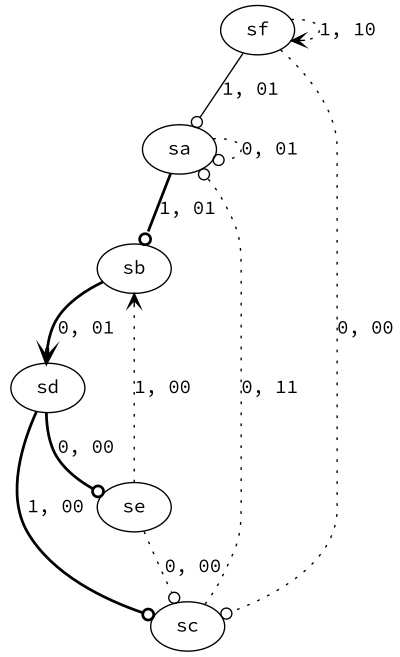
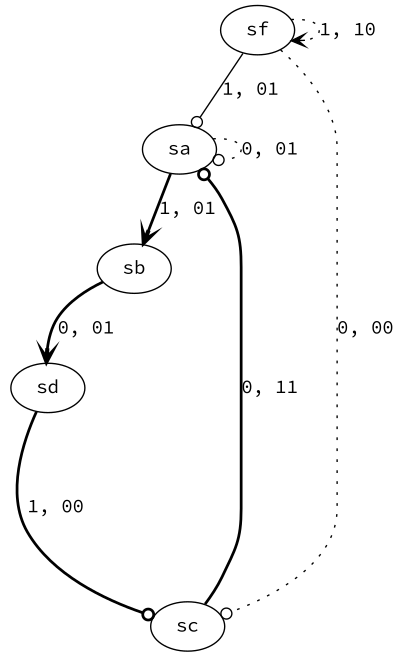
edge "sa" -> "sb": arrowhead odot -> vee
edge "sc" -> "sa": style dotted -> bold
node "se": removed
